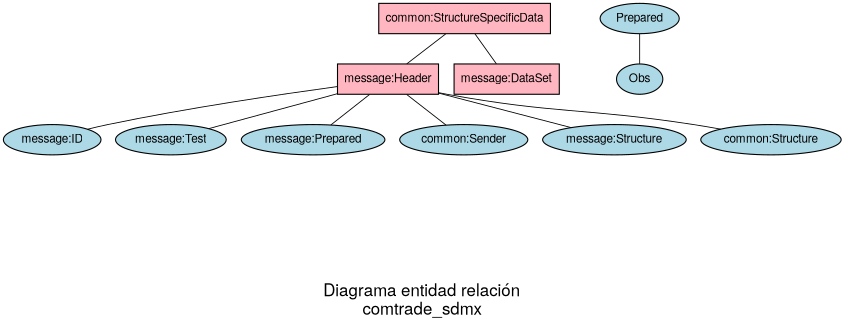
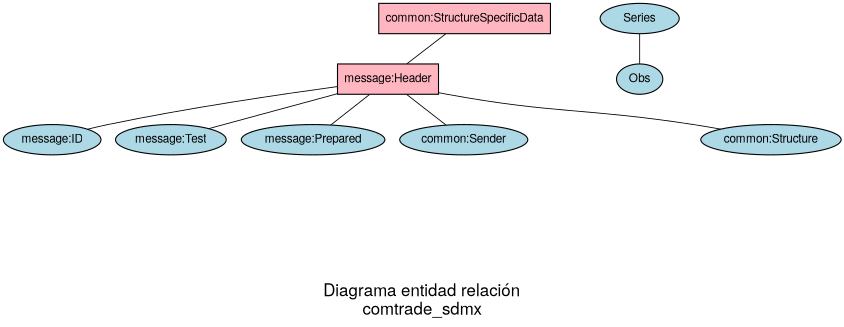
node "Prepared": label "Prepared" -> "Series"
node "message:DataSet": removed
node "message:Structure": removed
